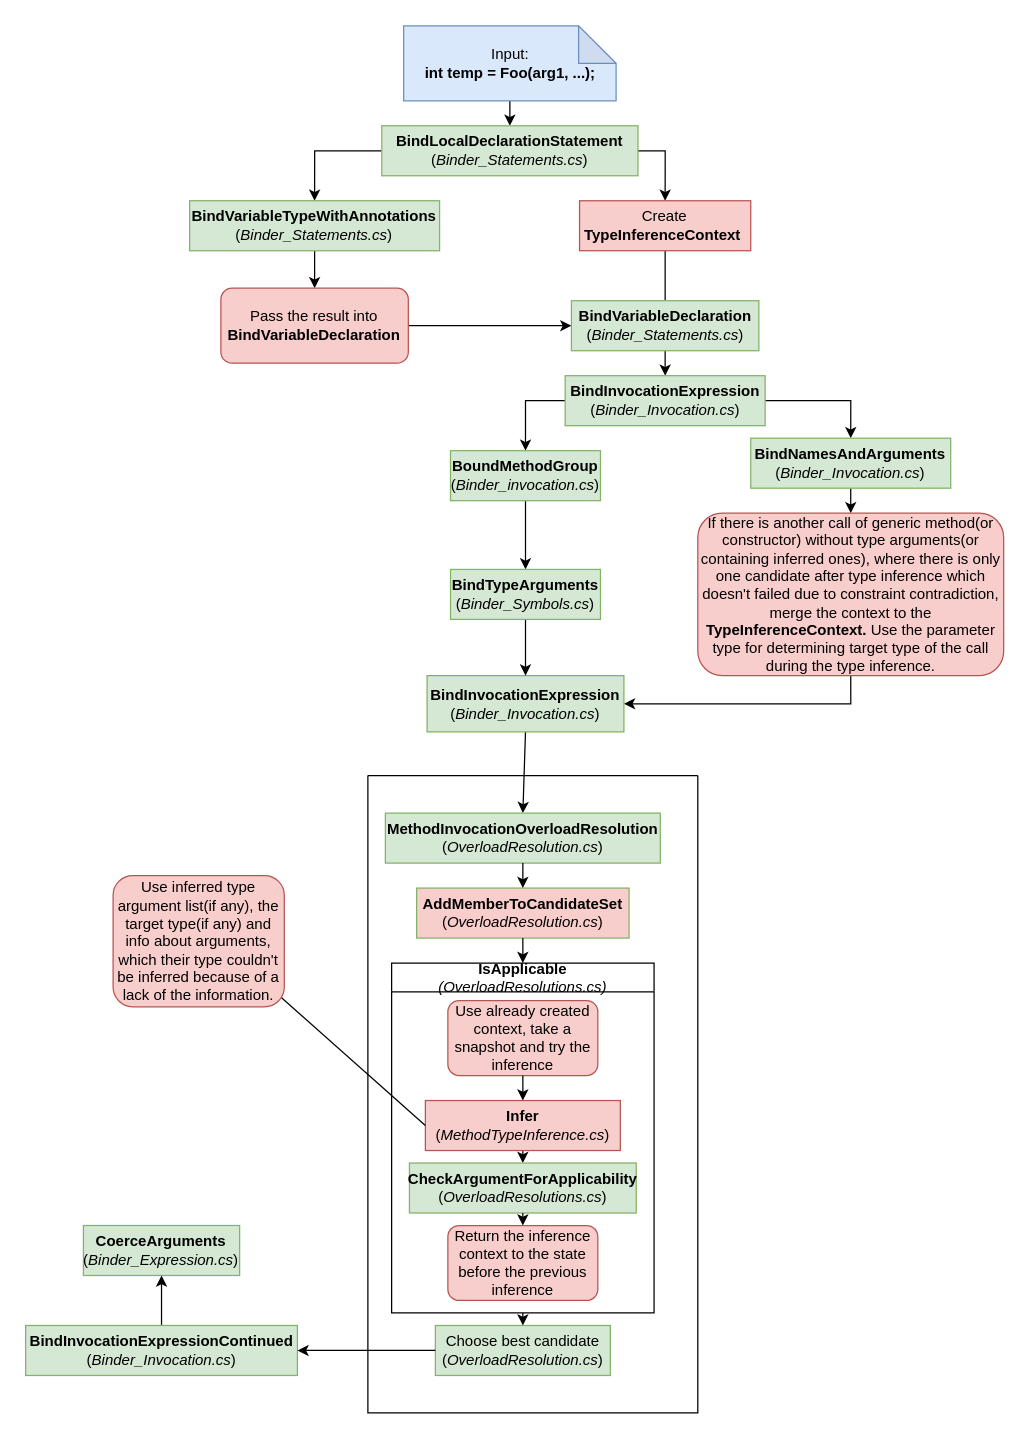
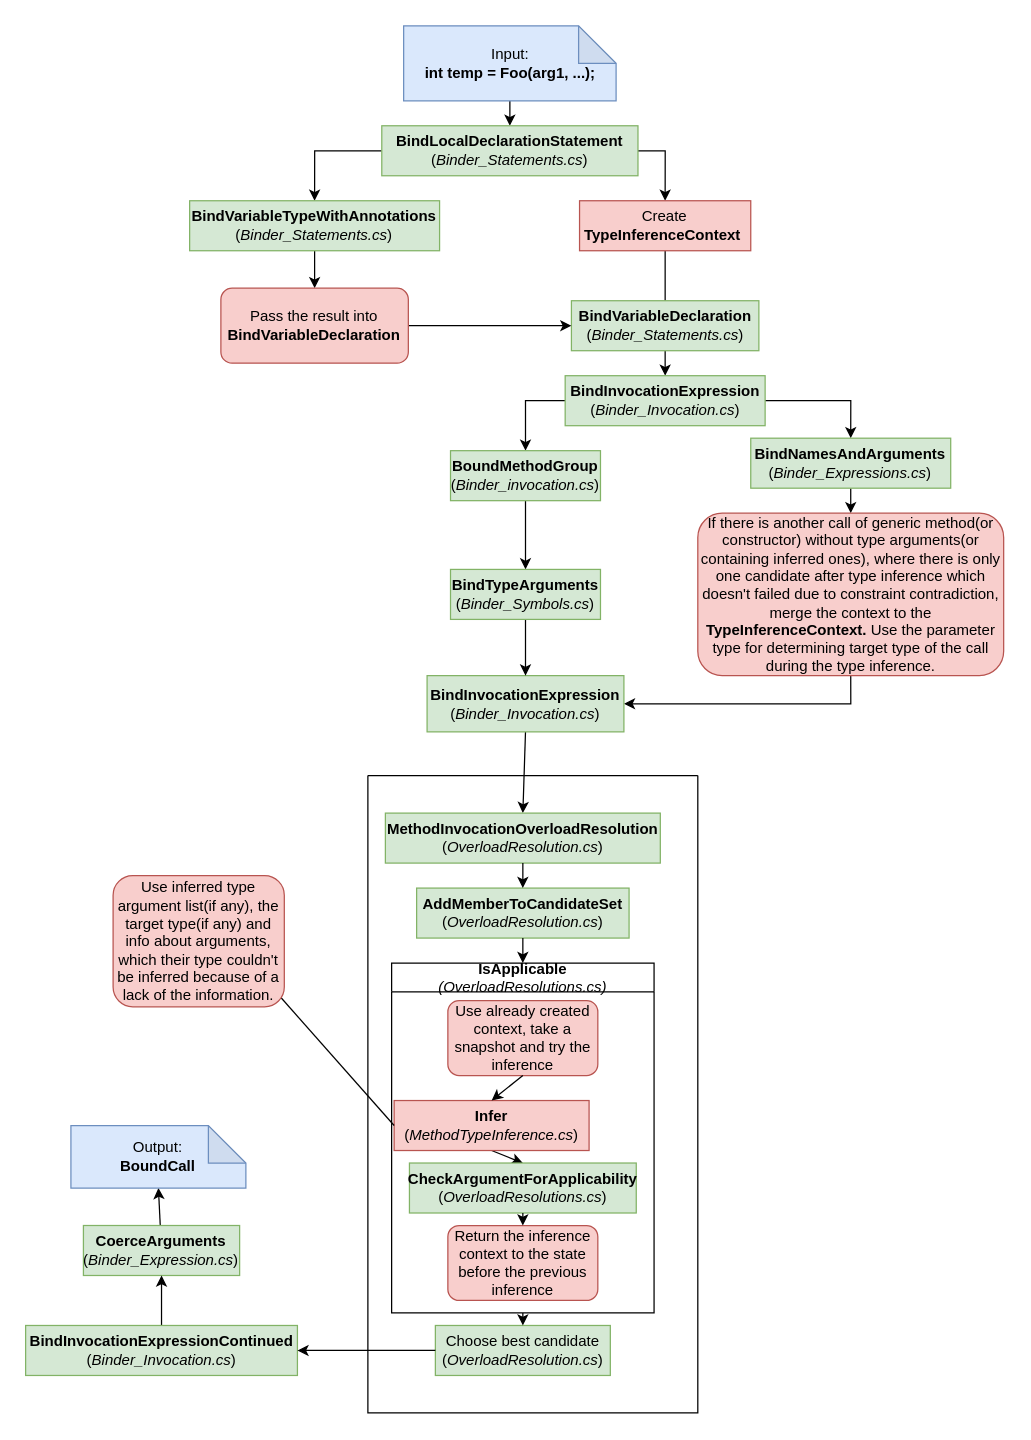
node "BindNamesAndArguments (Binder_Invocation.cs)": label "BindNamesAndArguments (Binder_Invocation.cs)" -> "BindNamesAndArguments (Binder_Expressions.cs)"
node "AddMemberToCandidateSet (OverloadResolution.cs)": fillcolor #f8cecc -> #d5e8d4
node "Infer (MethodTypeInference.cs)": moved (523, 1126) -> (492, 1126)
node "Output: BoundCall": added
edge "CoerceArguments (Binder_Expression.cs)" -> "Output: BoundCall": added
